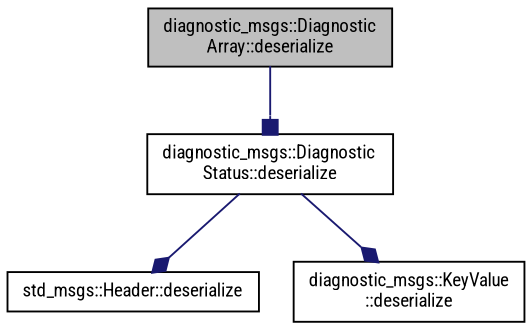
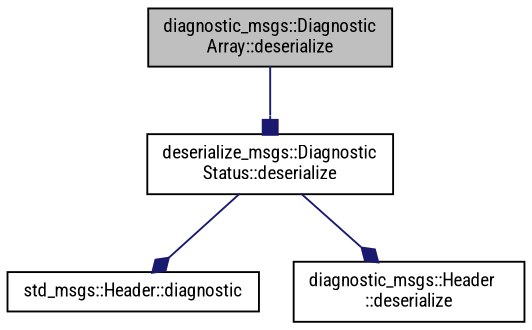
node "diagnostic_msgs::Diagnostic Status::deserialize": label "diagnostic_msgs::Diagnostic Status::deserialize" -> "deserialize_msgs::Diagnostic Status::deserialize"
node "std_msgs::Header::deserialize": label "std_msgs::Header::deserialize" -> "std_msgs::Header::diagnostic"
node "diagnostic_msgs::KeyValue ::deserialize": label "diagnostic_msgs::KeyValue ::deserialize" -> "diagnostic_msgs::Header ::deserialize"
